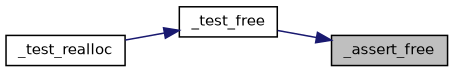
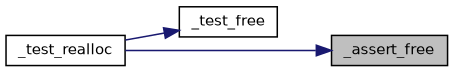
edge "_test_free" -> "_assert_free": now "_test_realloc" -> "_assert_free"
